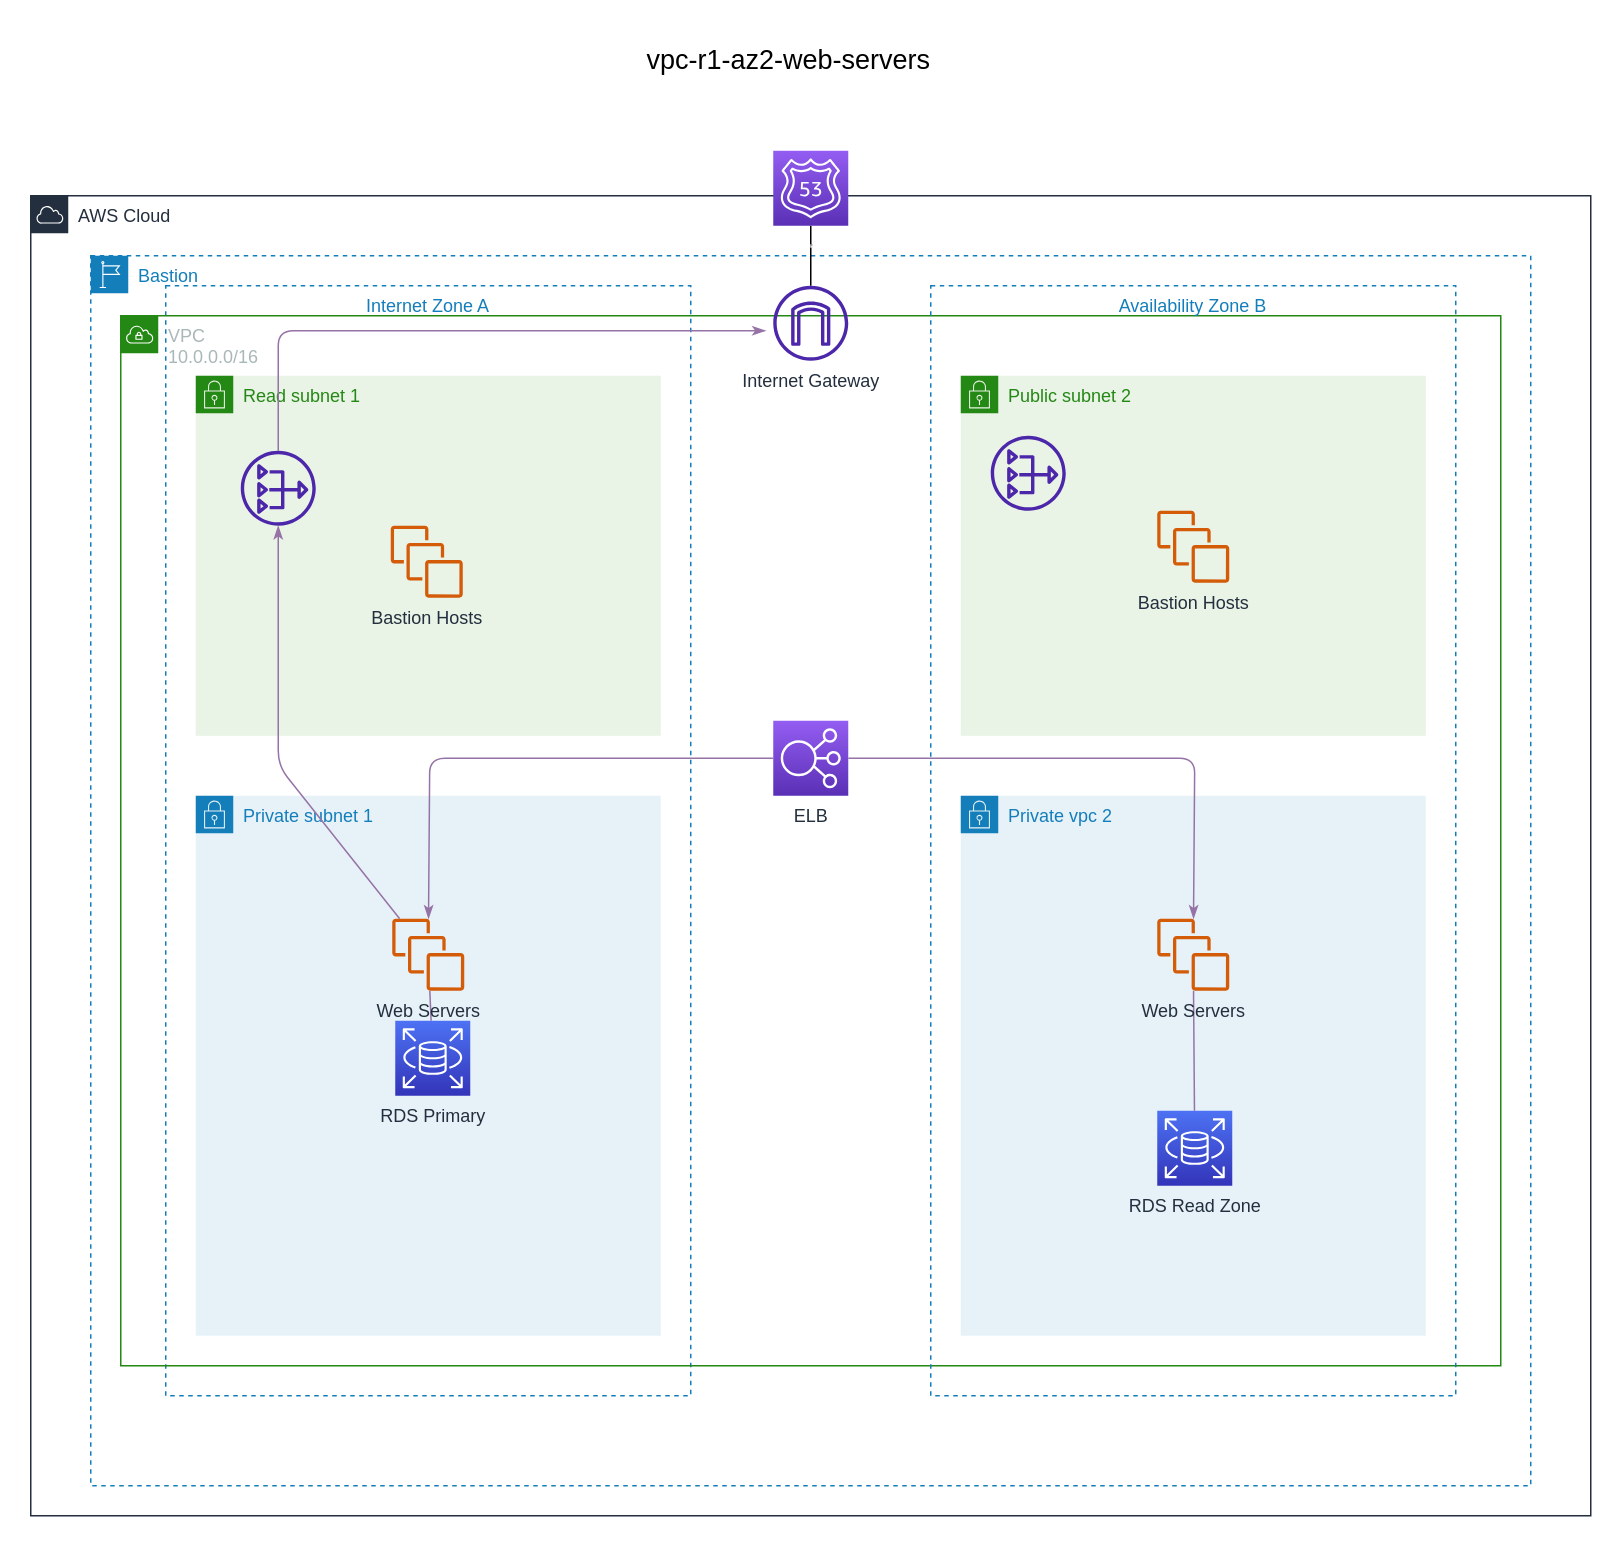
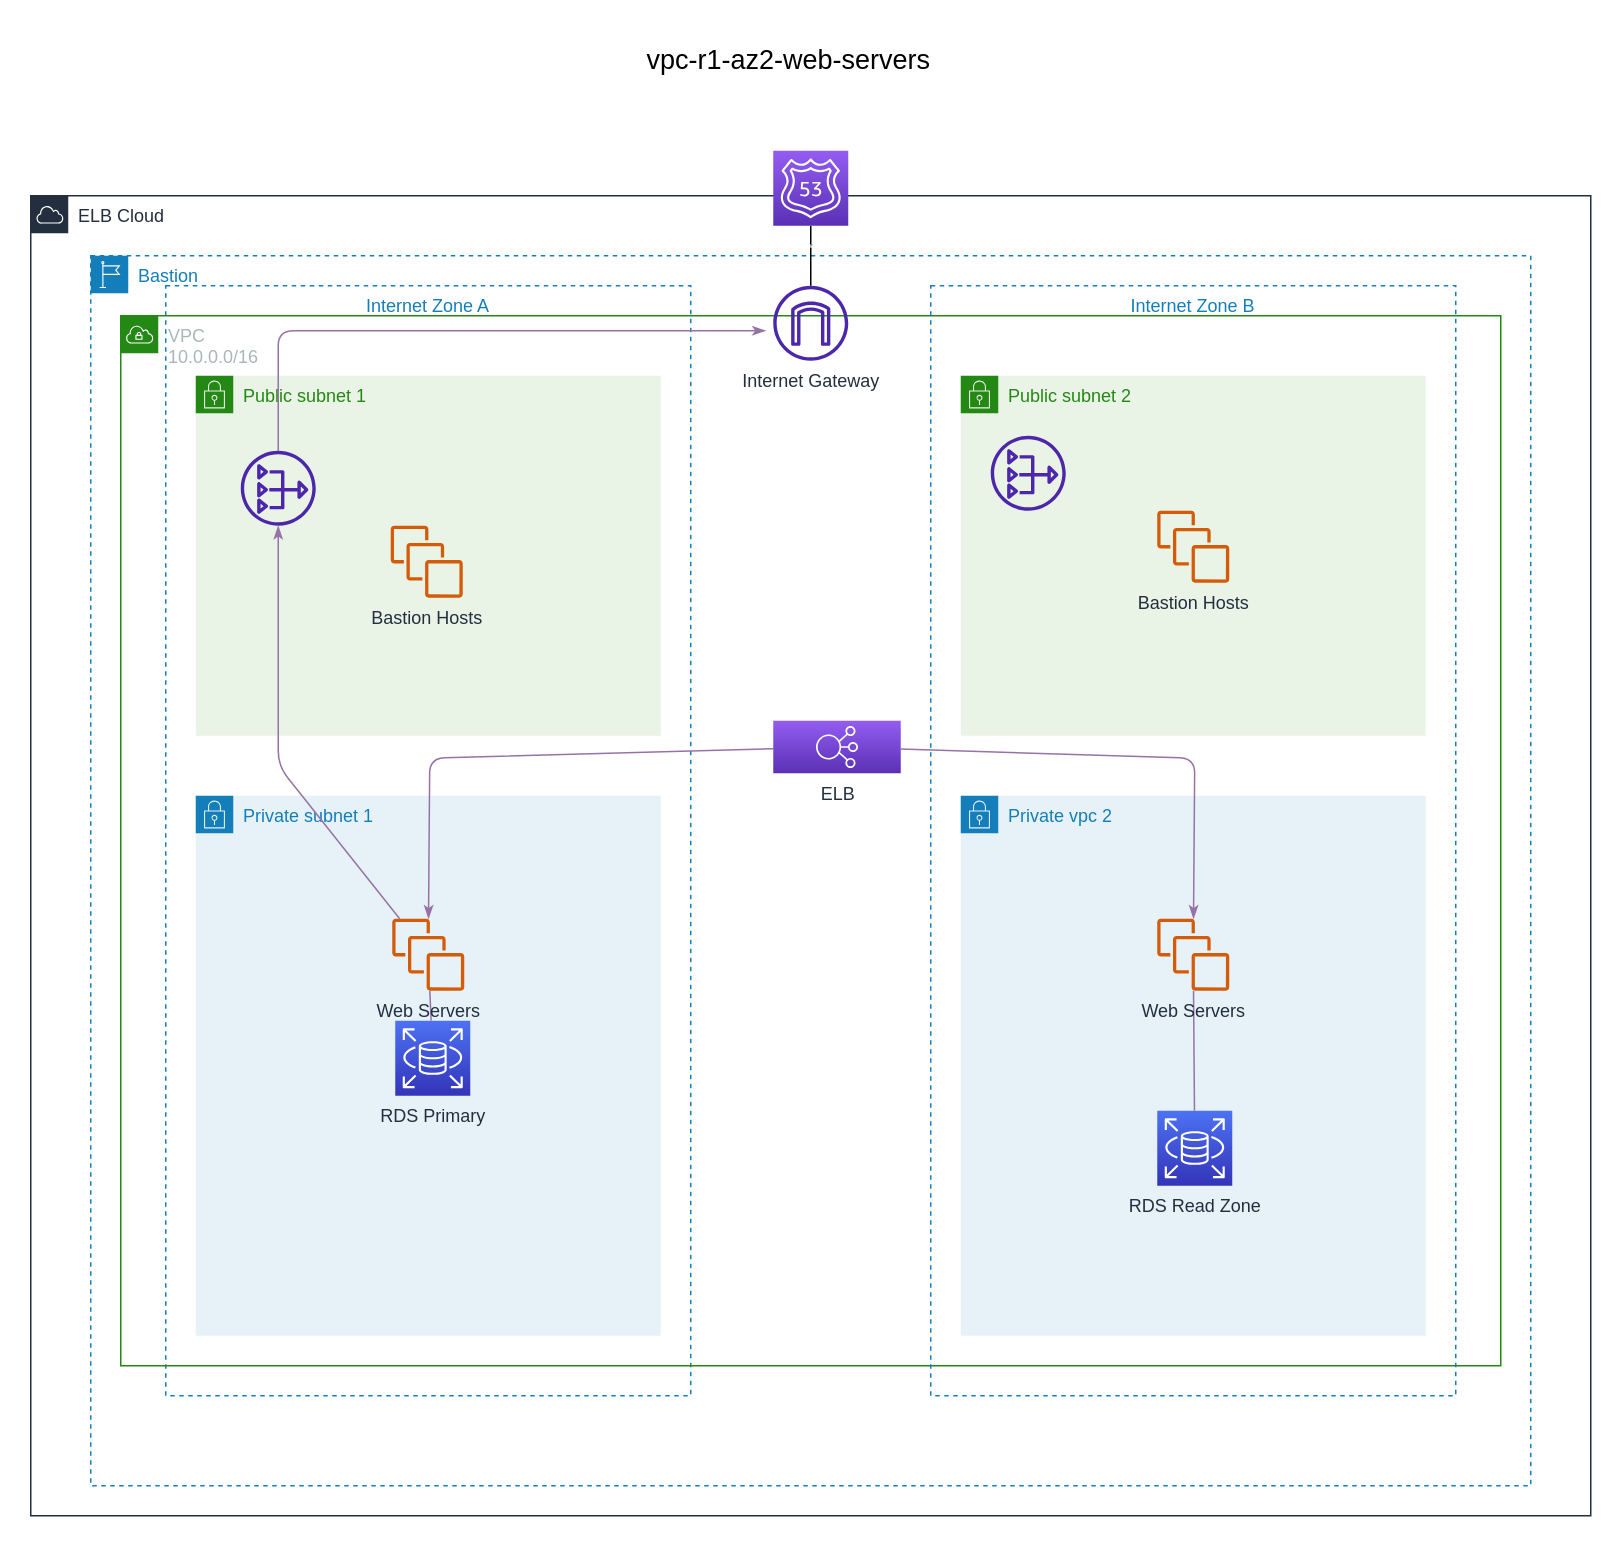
node "AWS Cloud": label "AWS Cloud" -> "ELB Cloud"
node "Availability Zone B": label "Availability Zone B" -> "Internet Zone B"
node "Read subnet 1": label "Read subnet 1" -> "Public subnet 1"
node "ELB": size 75x75 -> 128x53
